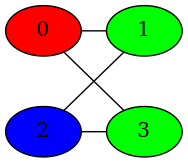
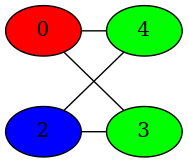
node "1": label "1" -> "4"
